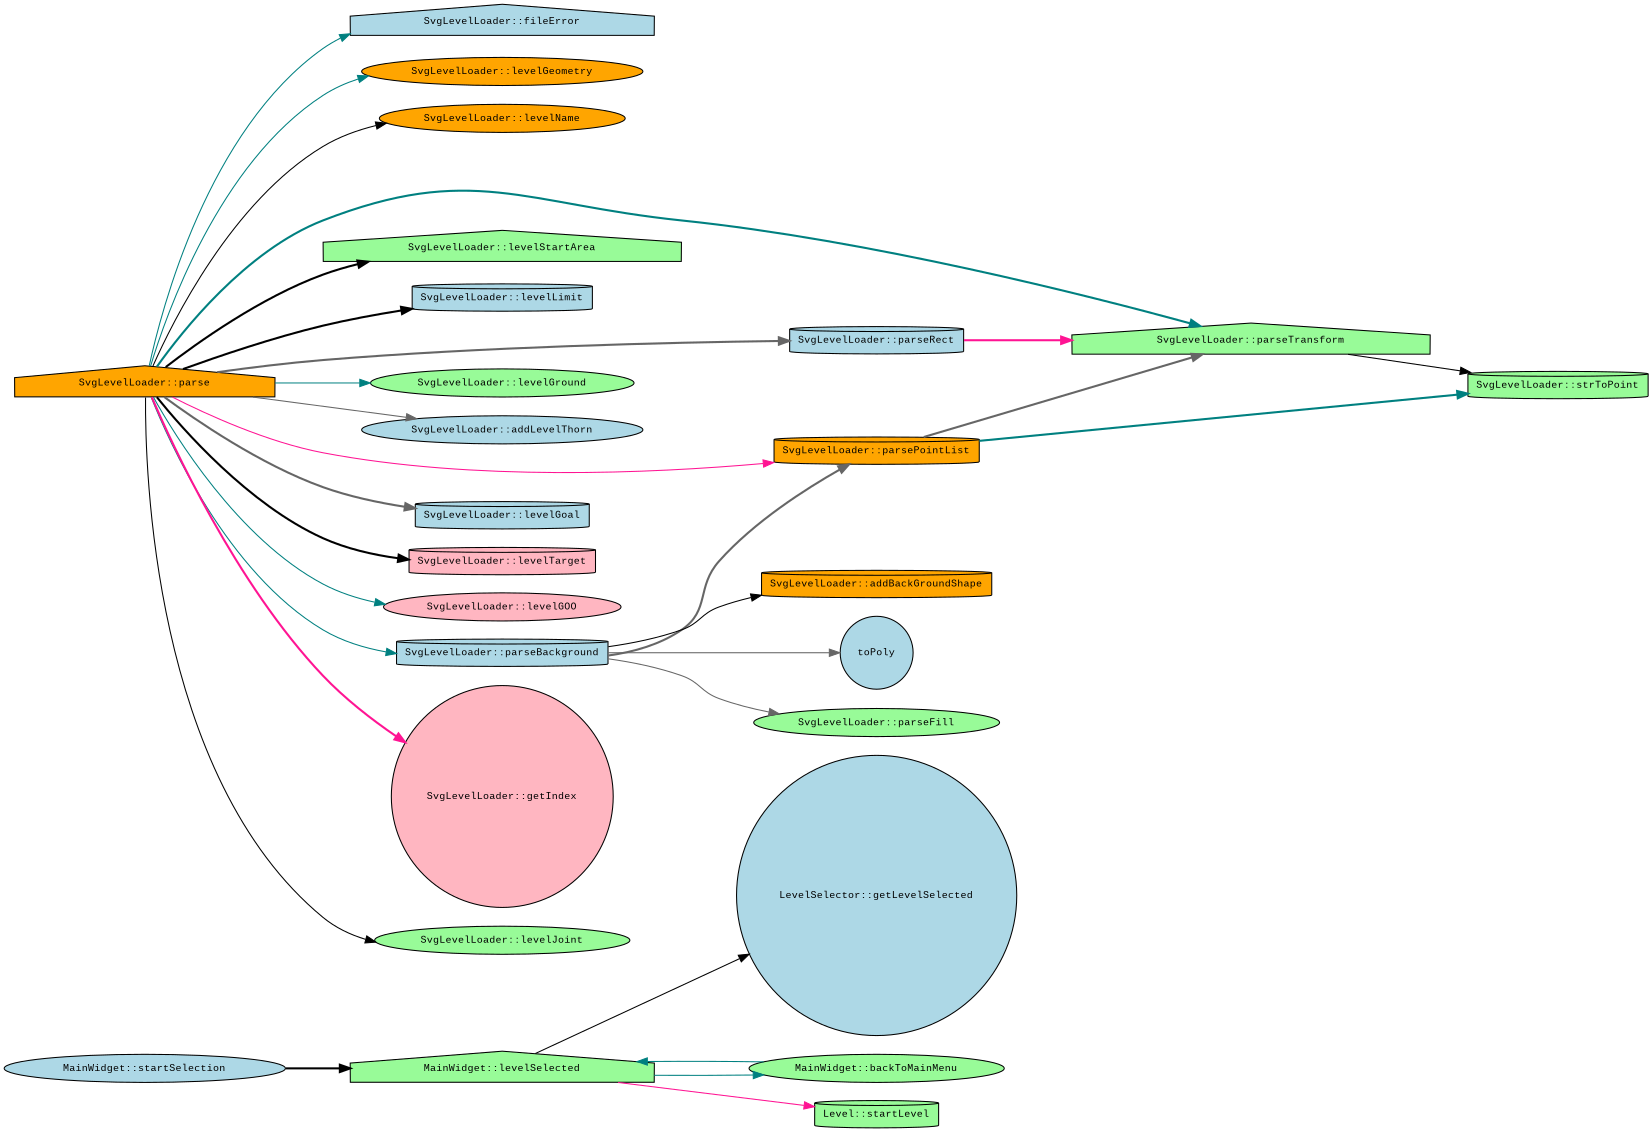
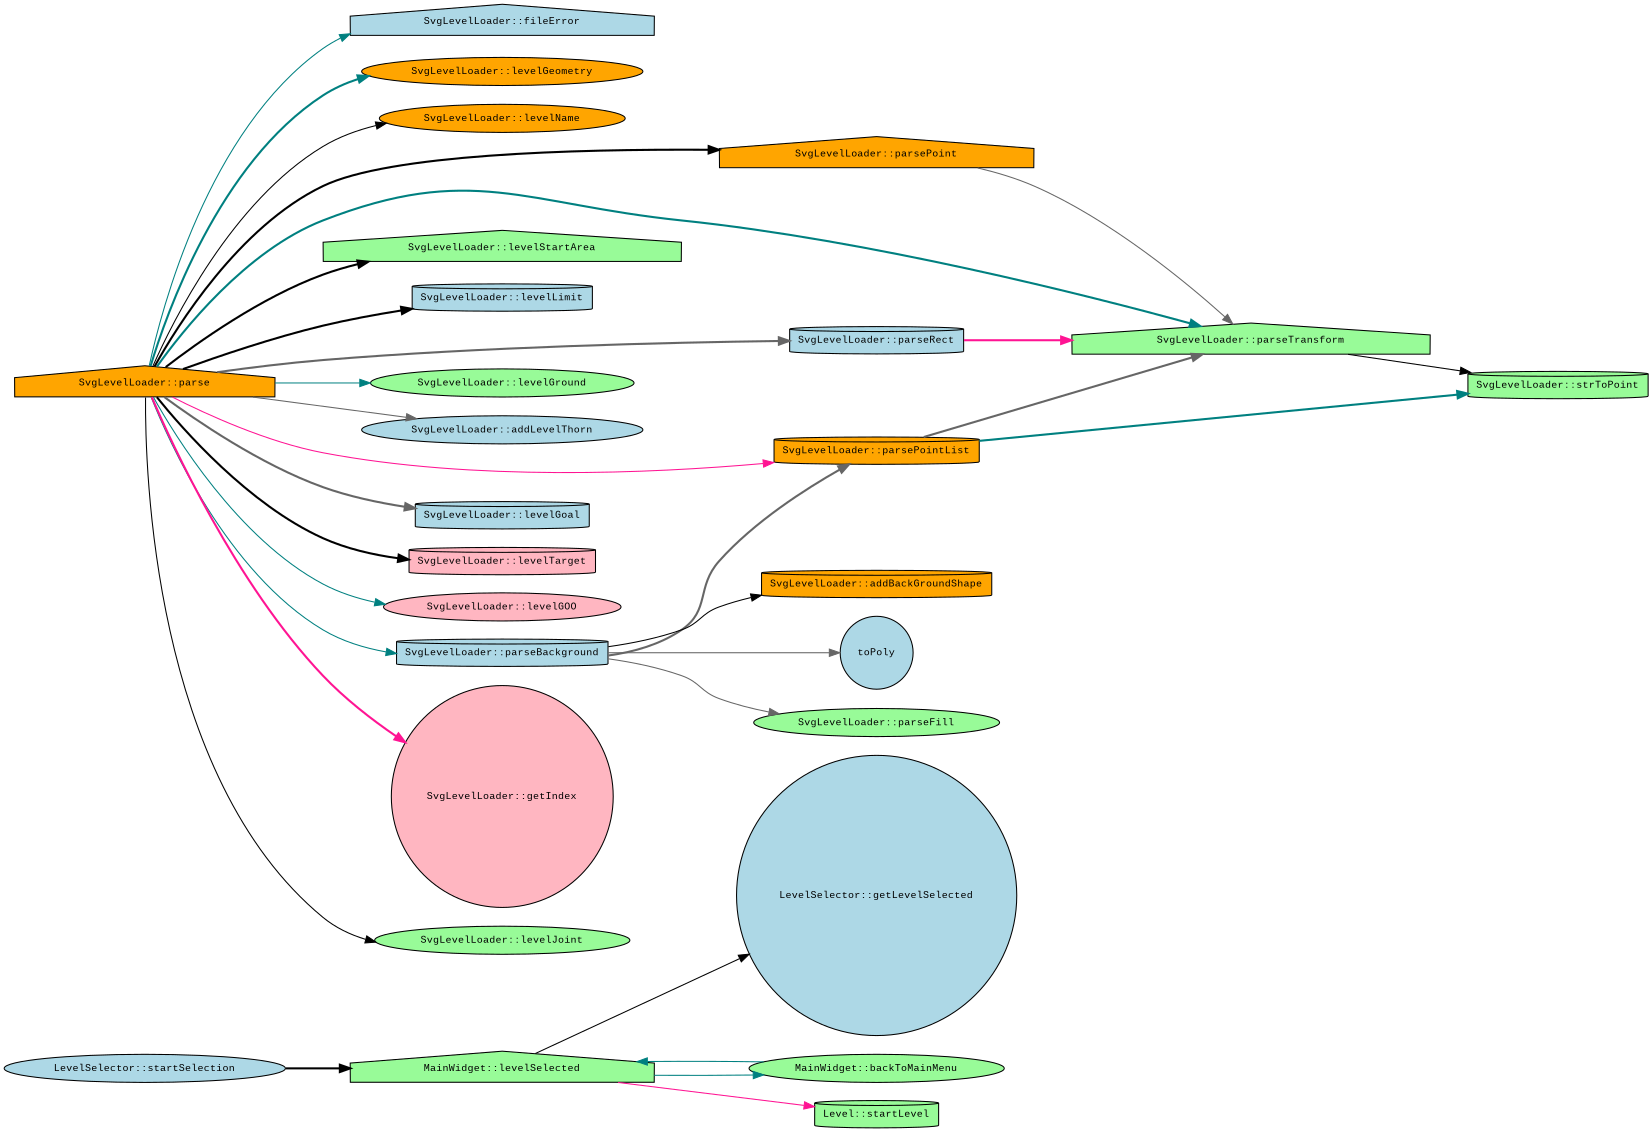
node "SvgLevelLoader::parsePoint": added
edge "SvgLevelLoader::parse" -> "SvgLevelLoader::levelGeometry": style solid -> bold
node "MainWidget::startSelection": label "MainWidget::startSelection" -> "LevelSelector::startSelection"
